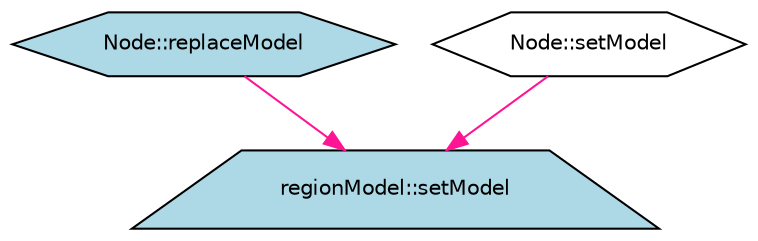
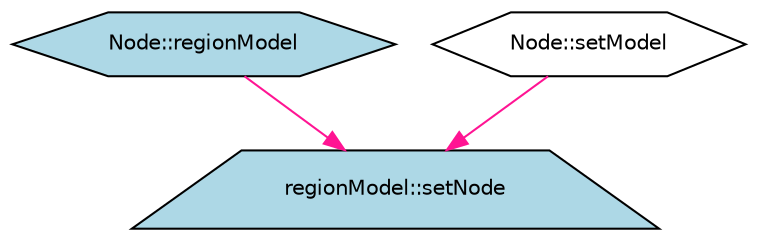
node "Node::replaceModel": label "Node::replaceModel" -> "Node::regionModel"
node "regionModel::setModel": label "regionModel::setModel" -> "regionModel::setNode"
